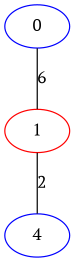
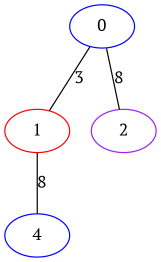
edge "0" -- "1": label "6" -> "3"
node "2": added
edge "1" -- "4": label "2" -> "8"
